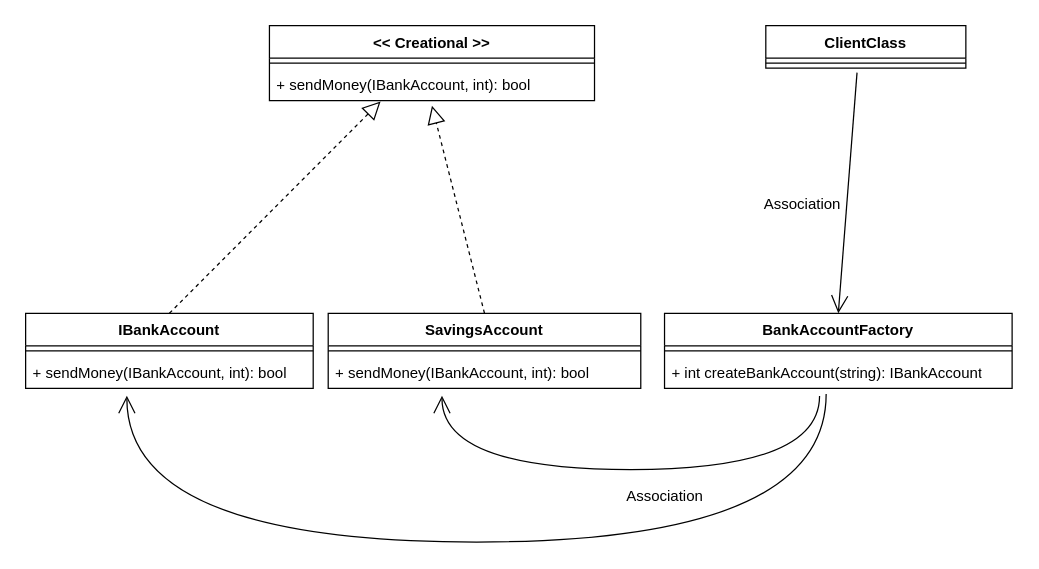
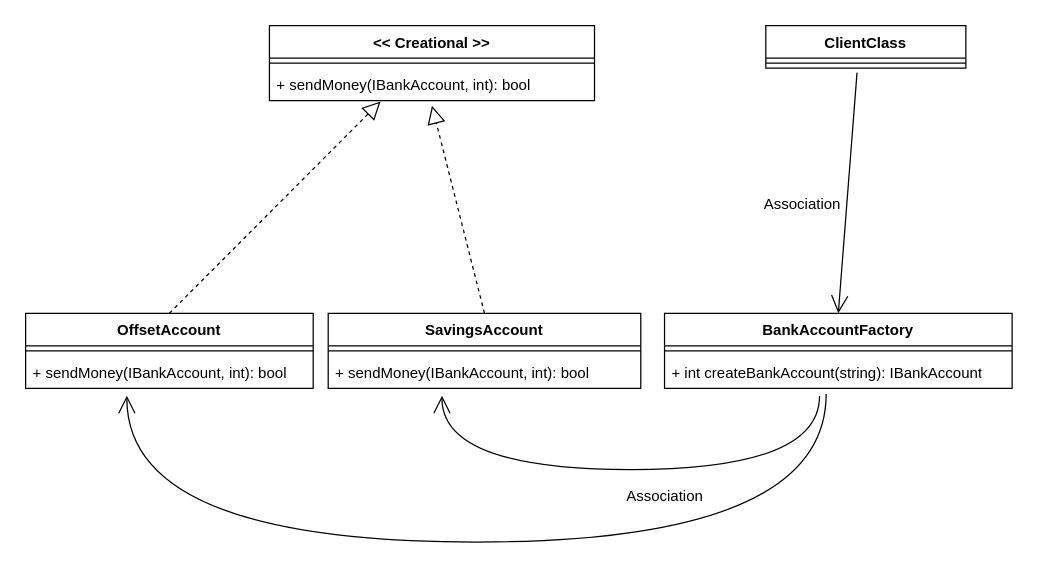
node "IBankAccount": label "IBankAccount" -> "OffsetAccount"
